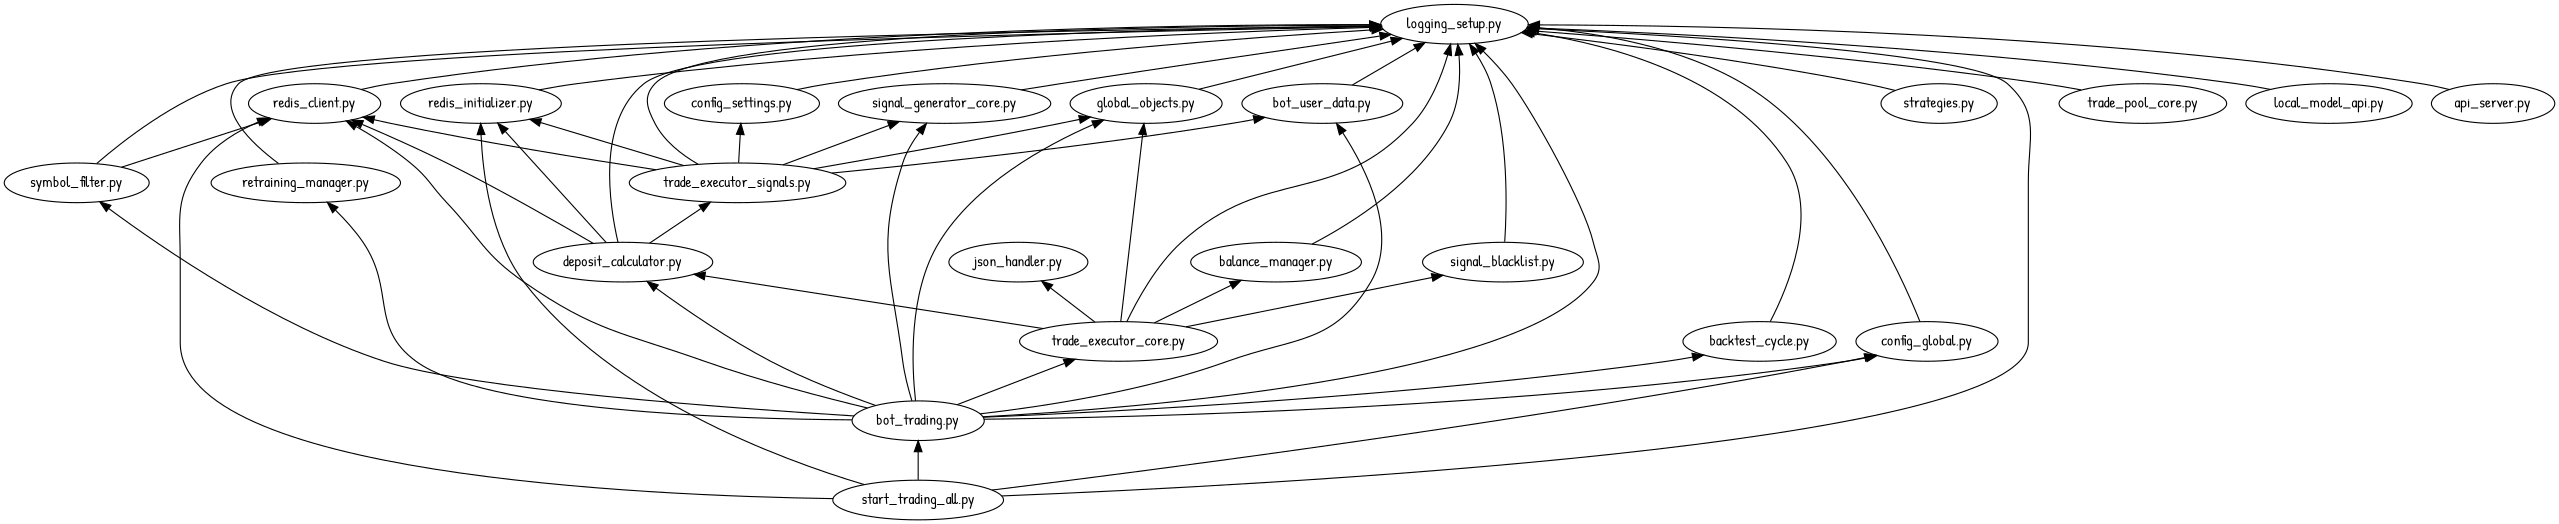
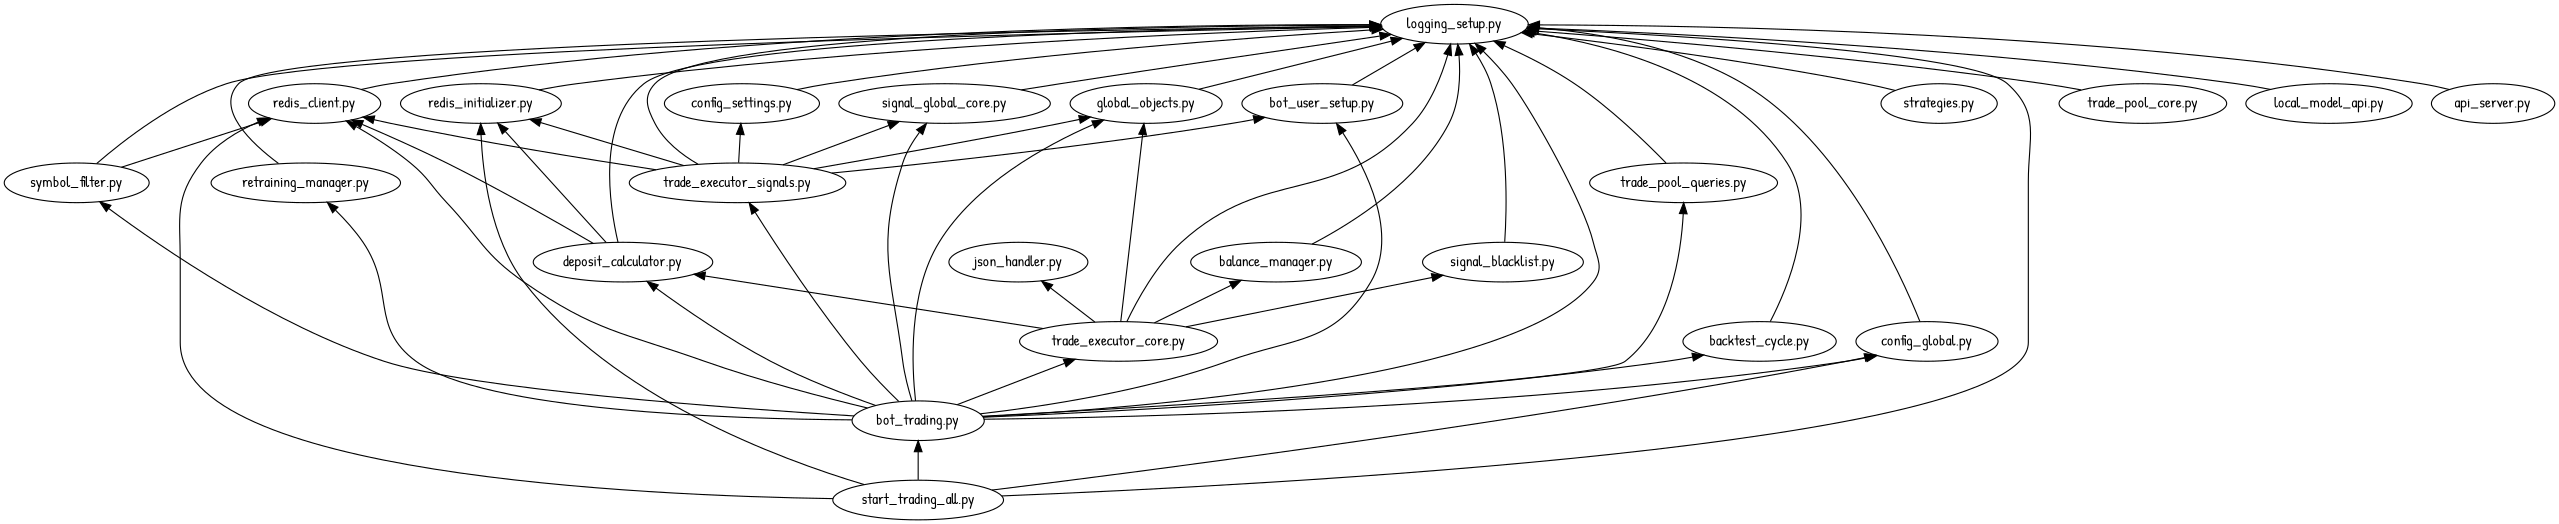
node "signal_generator_core.py": label "signal_generator_core.py" -> "signal_global_core.py"
node "bot_user_data.py": label "bot_user_data.py" -> "bot_user_setup.py"
node "trade_pool_queries.py": added
edge "deposit_calculator.py" -> "trade_executor_signals.py": now "bot_trading.py" -> "trade_executor_signals.py"
